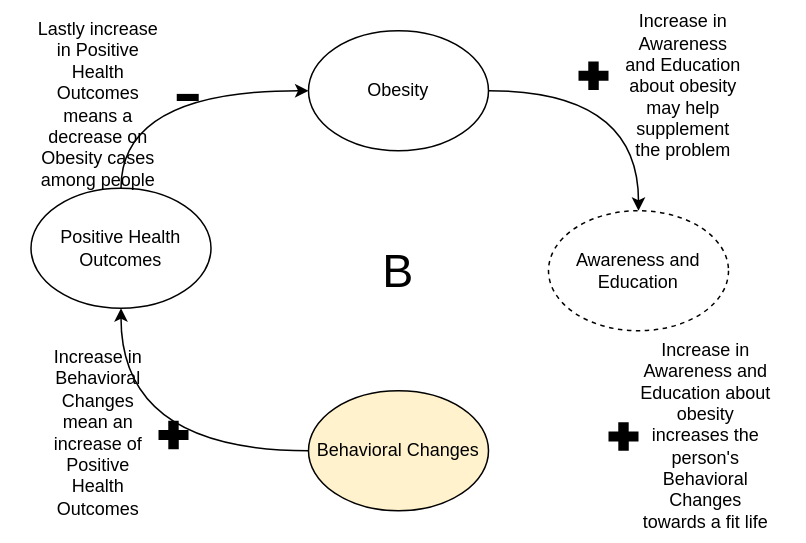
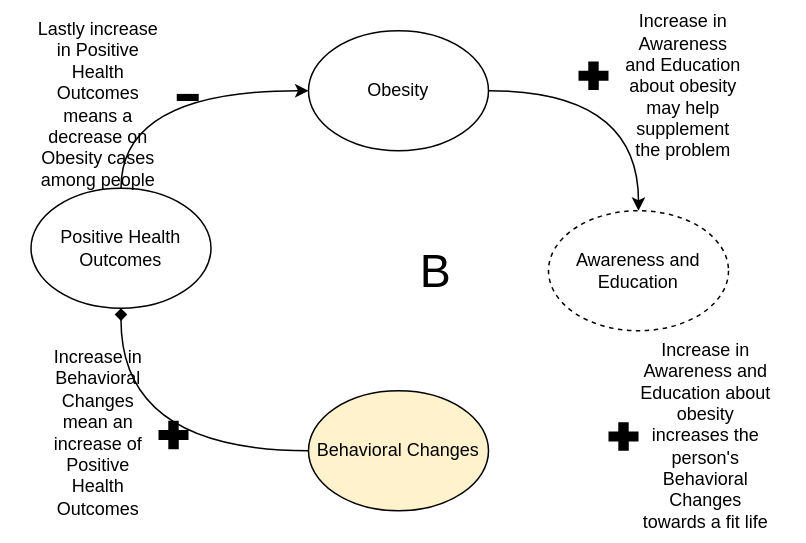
node "B": moved (398, 271) -> (436, 271)
edge "Behavioral Changes" -> "Positive Health Outcomes": arrowhead classic -> diamond
